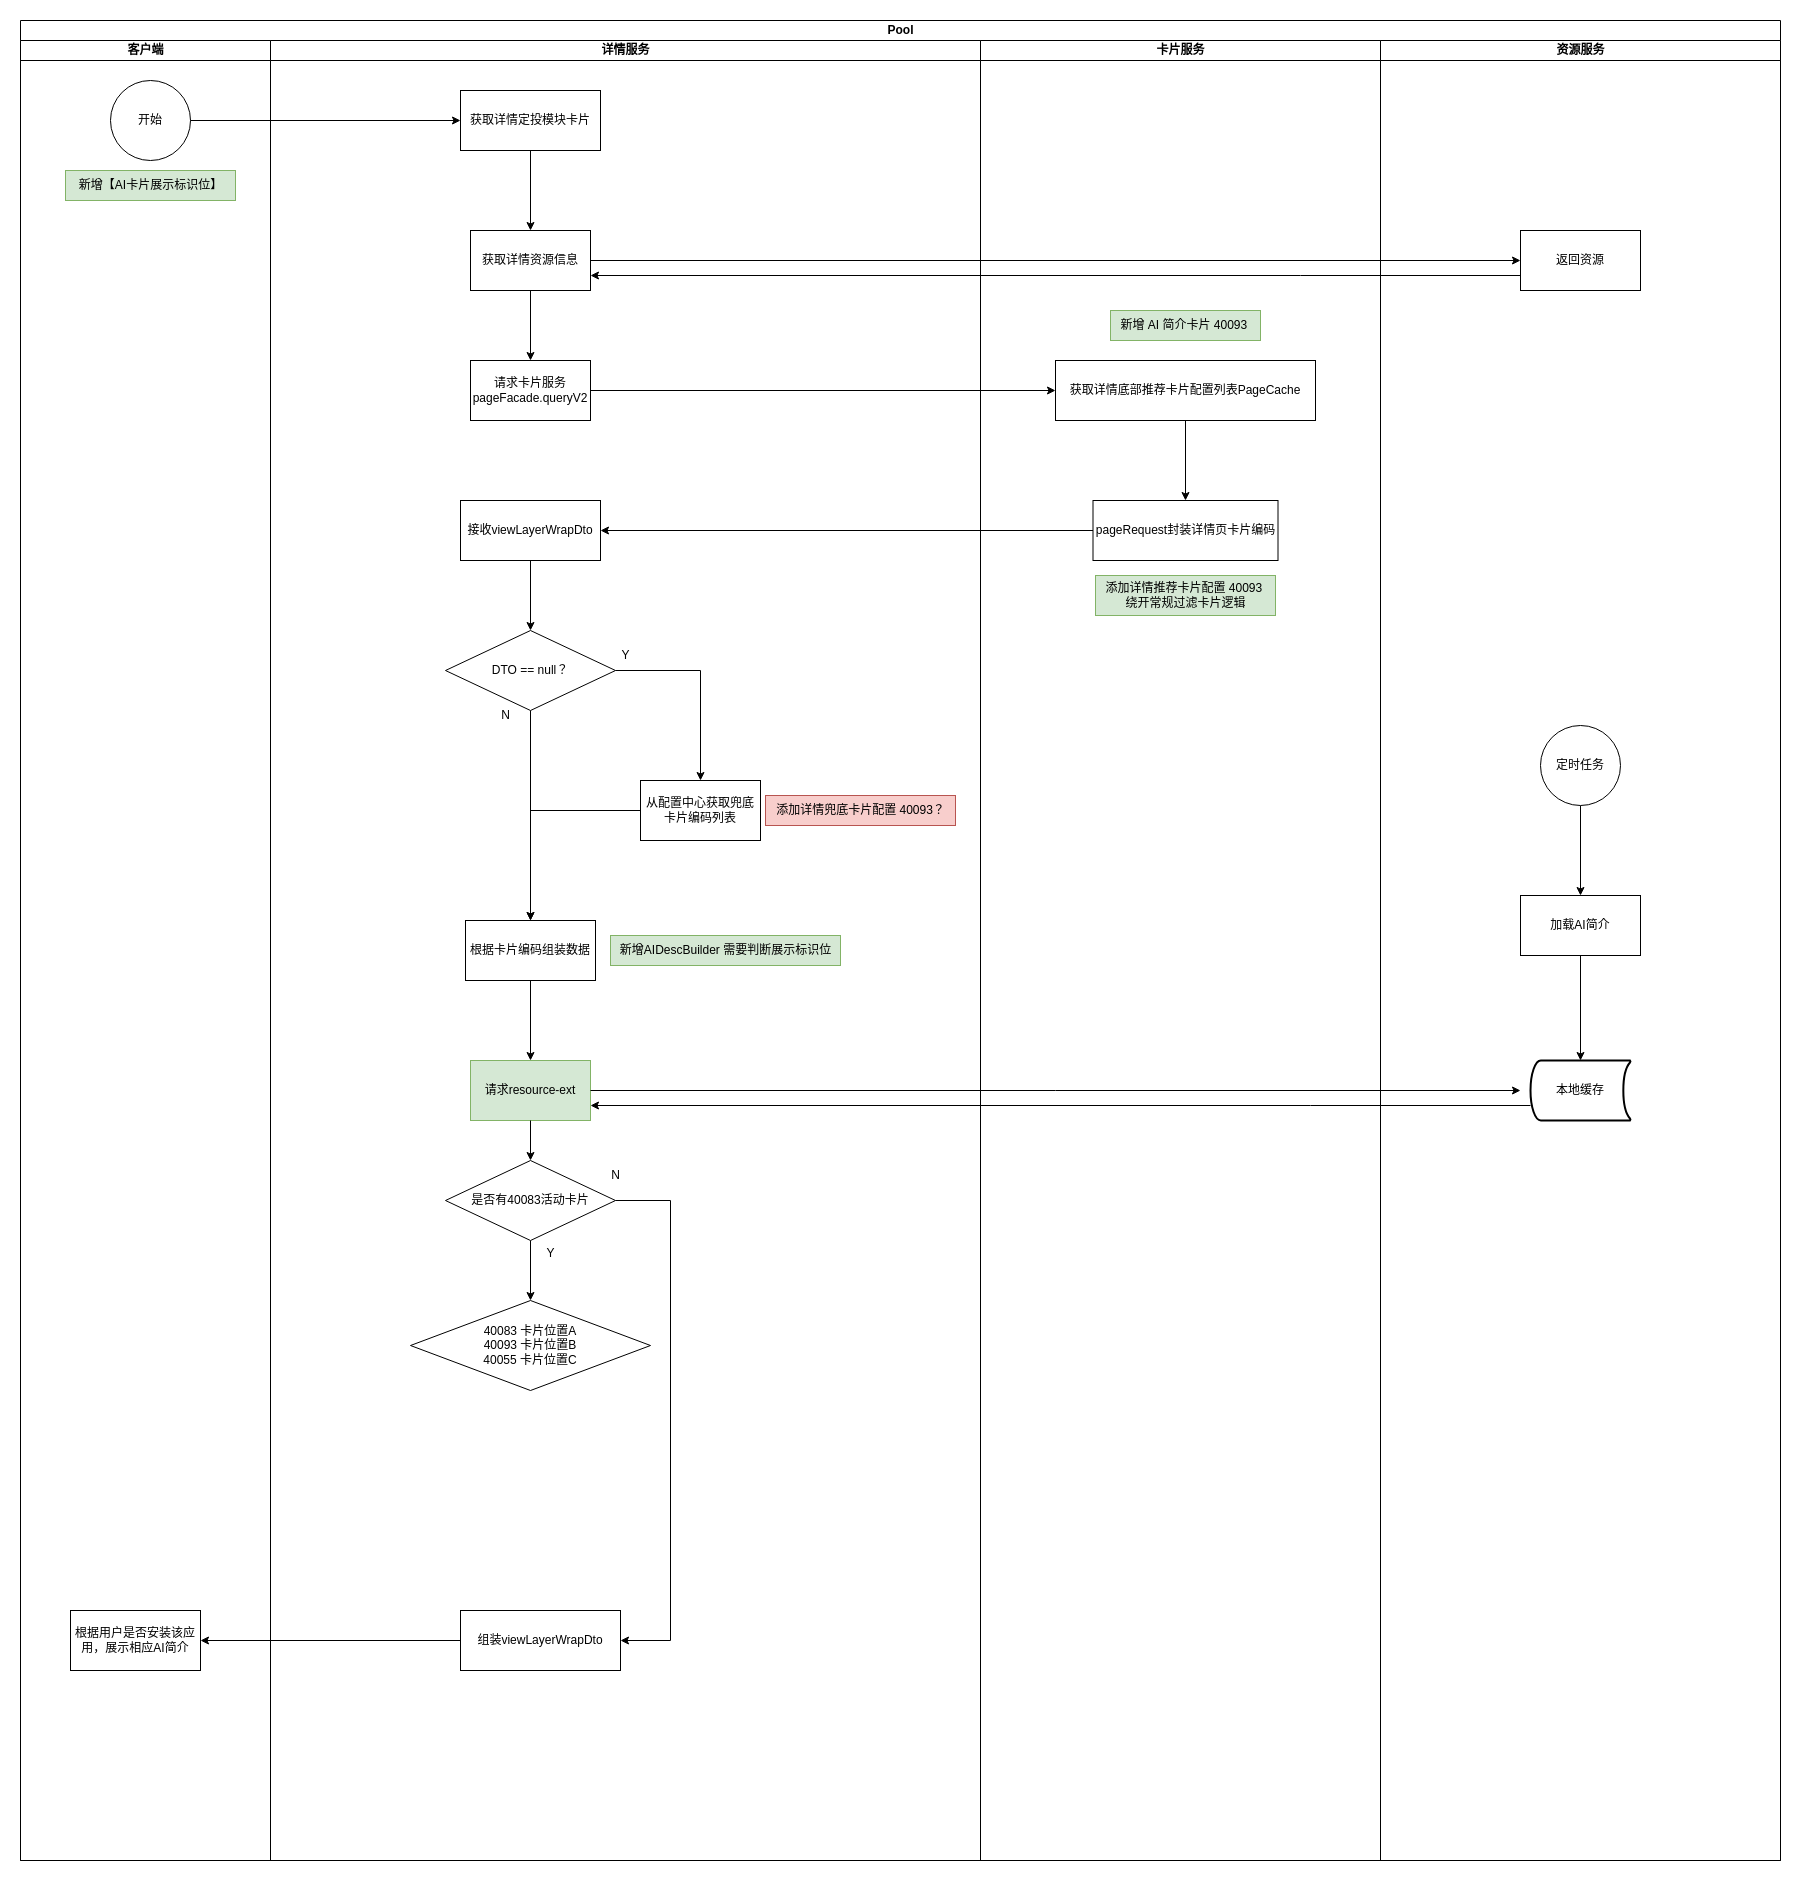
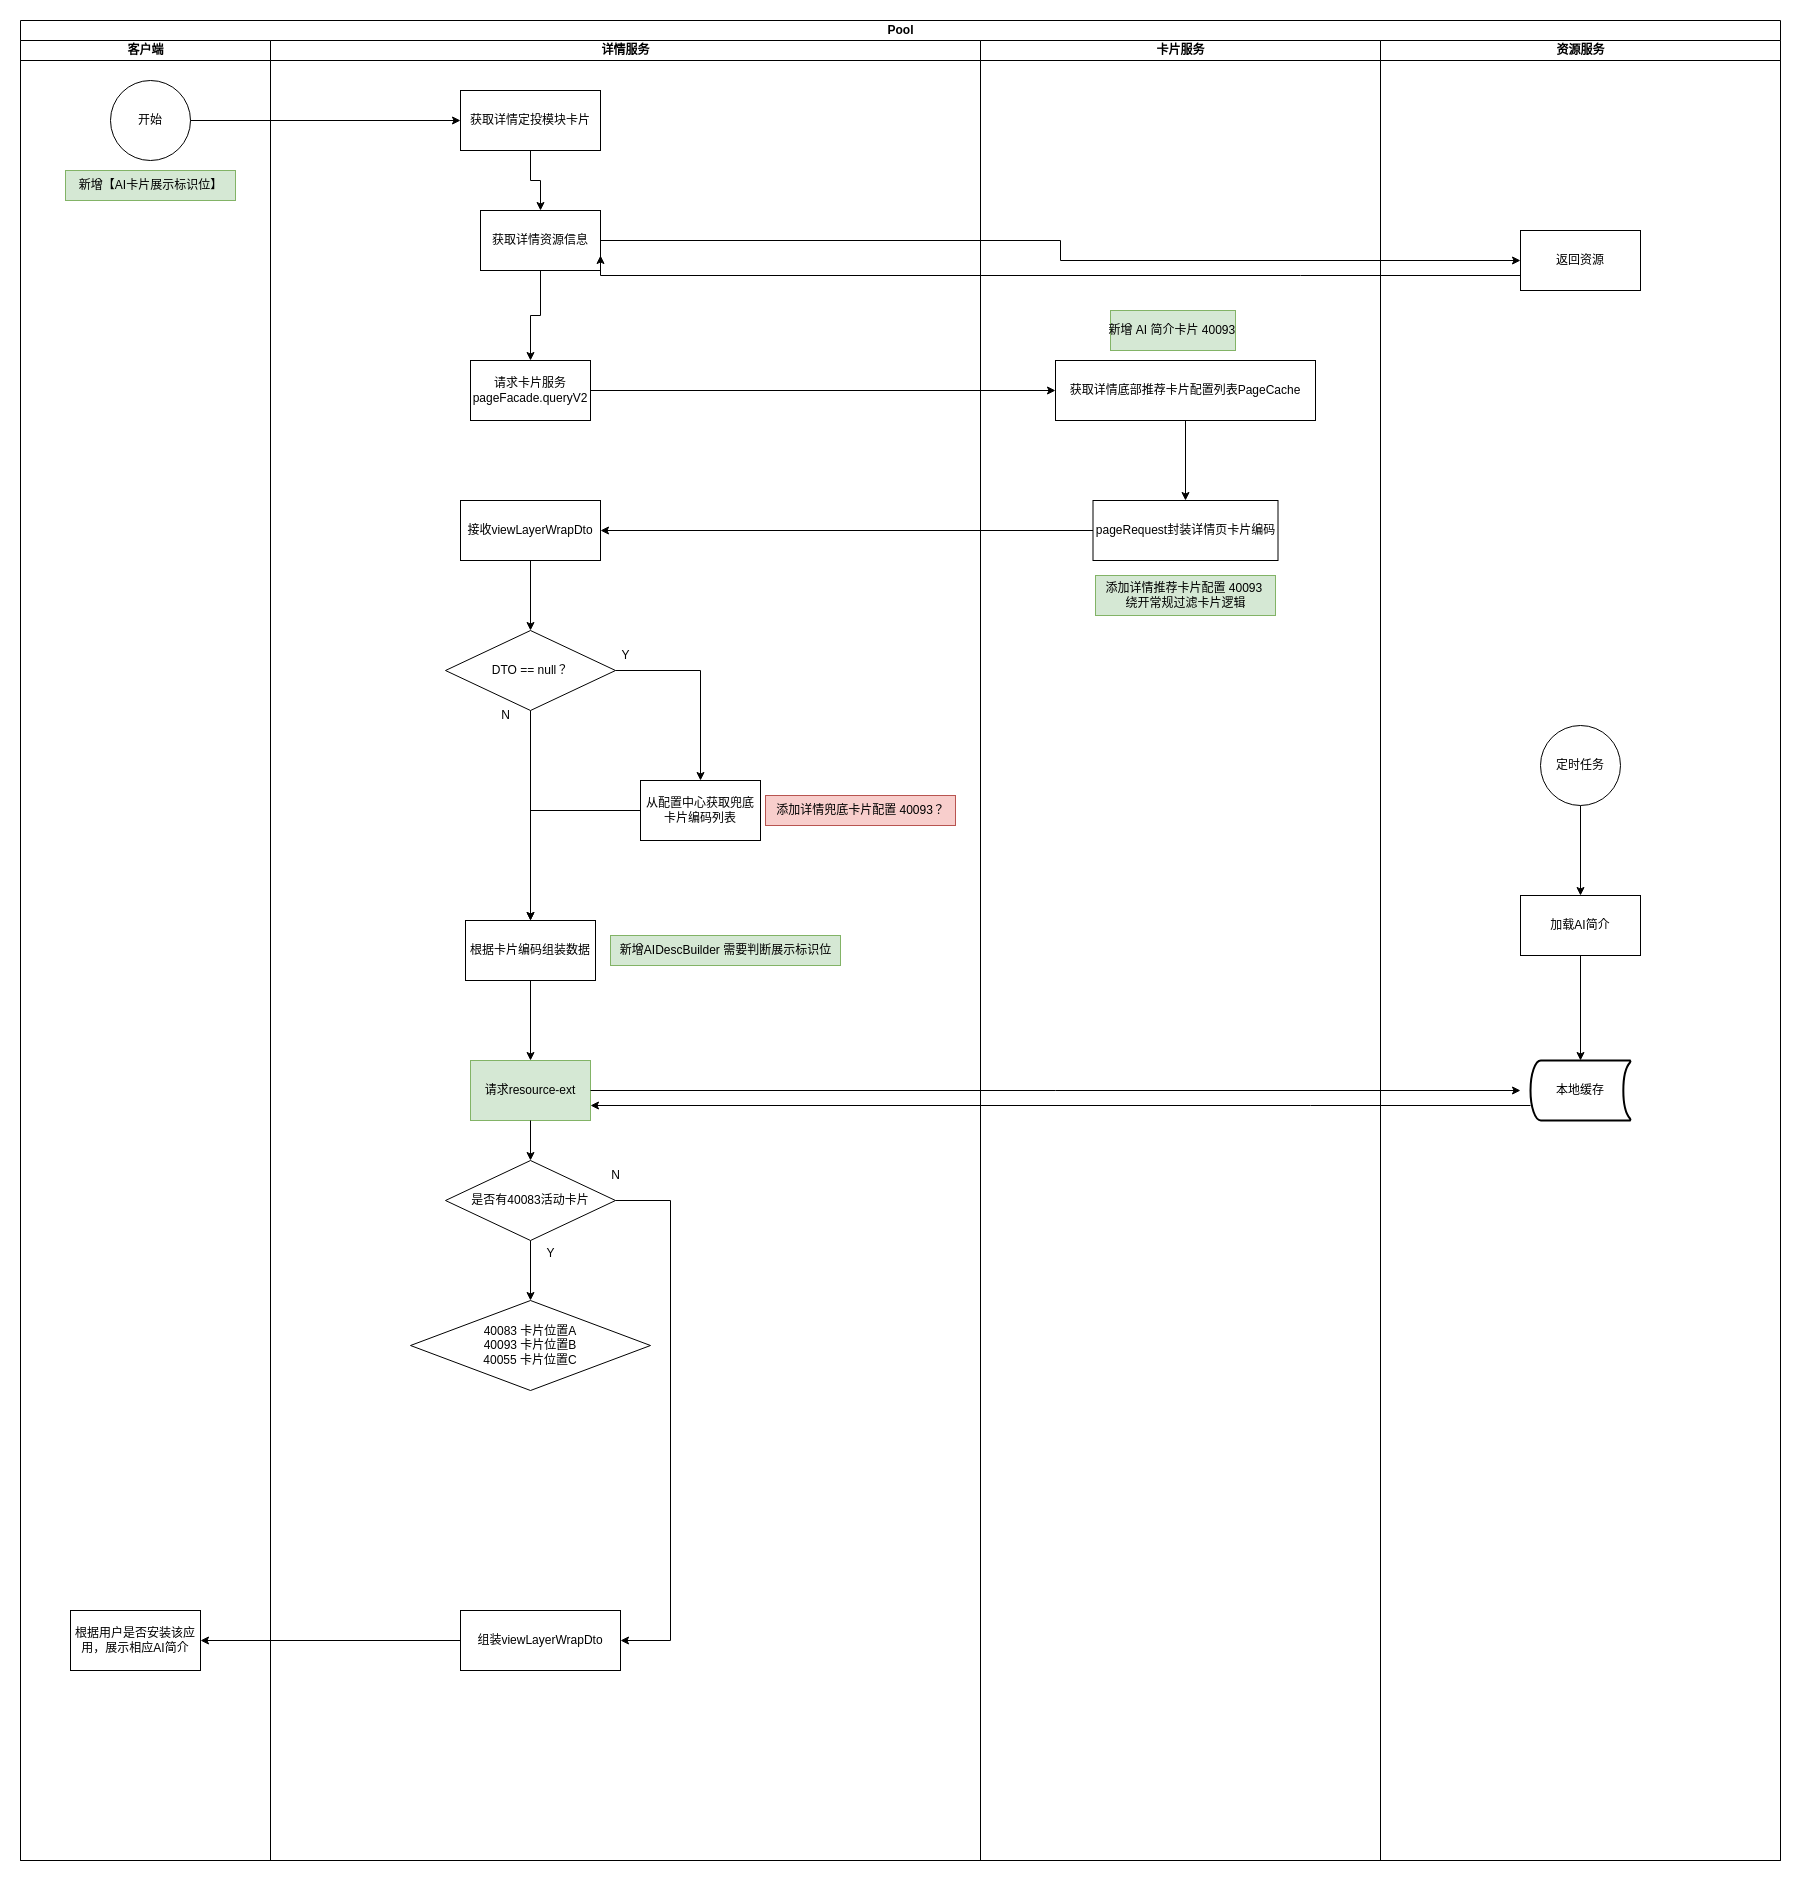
node "获取详情资源信息": moved (531, 261) -> (541, 241)
node "新增 AI 简介卡片 40093": size 150x30 -> 125x40
